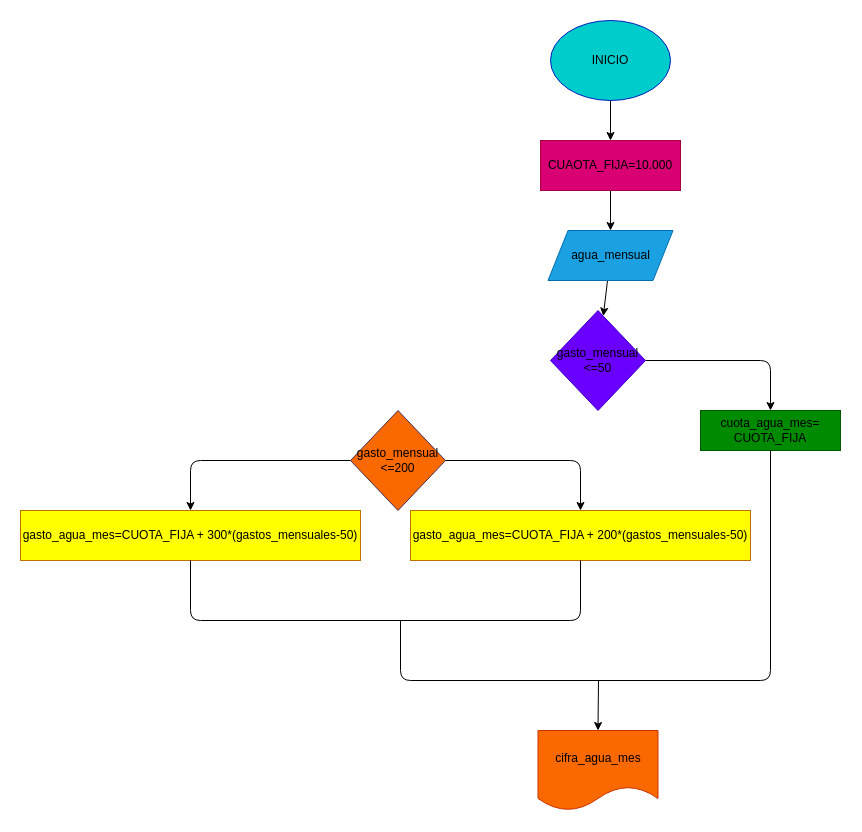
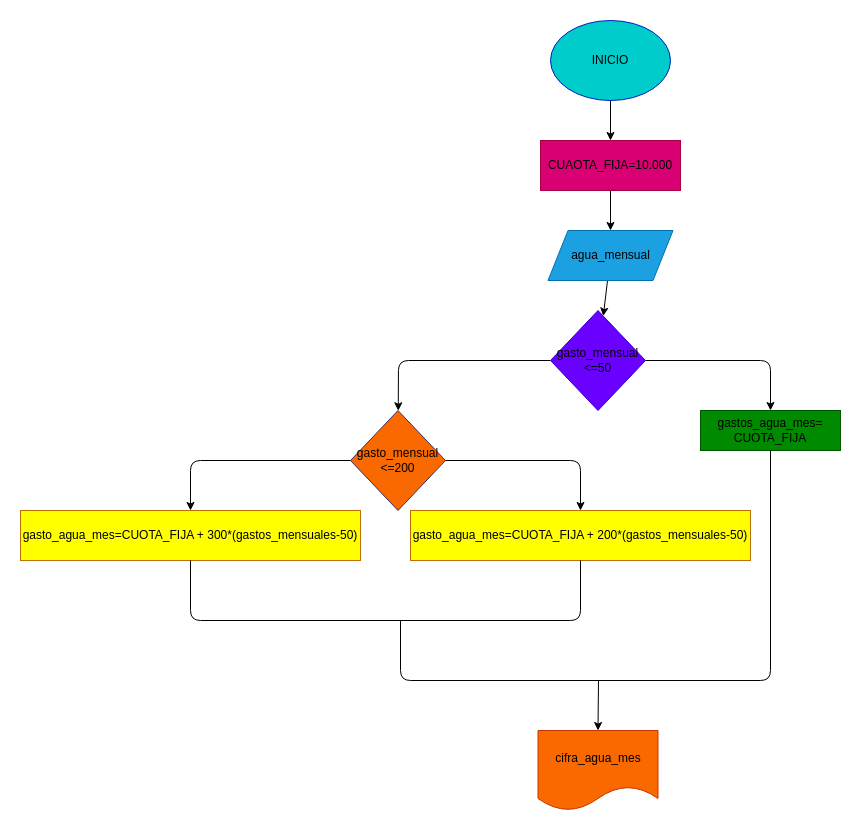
edge "gasto_mensual <=50" -> "gasto_mensual <=200": added
node "cuota_agua_mes= CUOTA_FIJA": label "cuota_agua_mes= CUOTA_FIJA" -> "gastos_agua_mes= CUOTA_FIJA"
